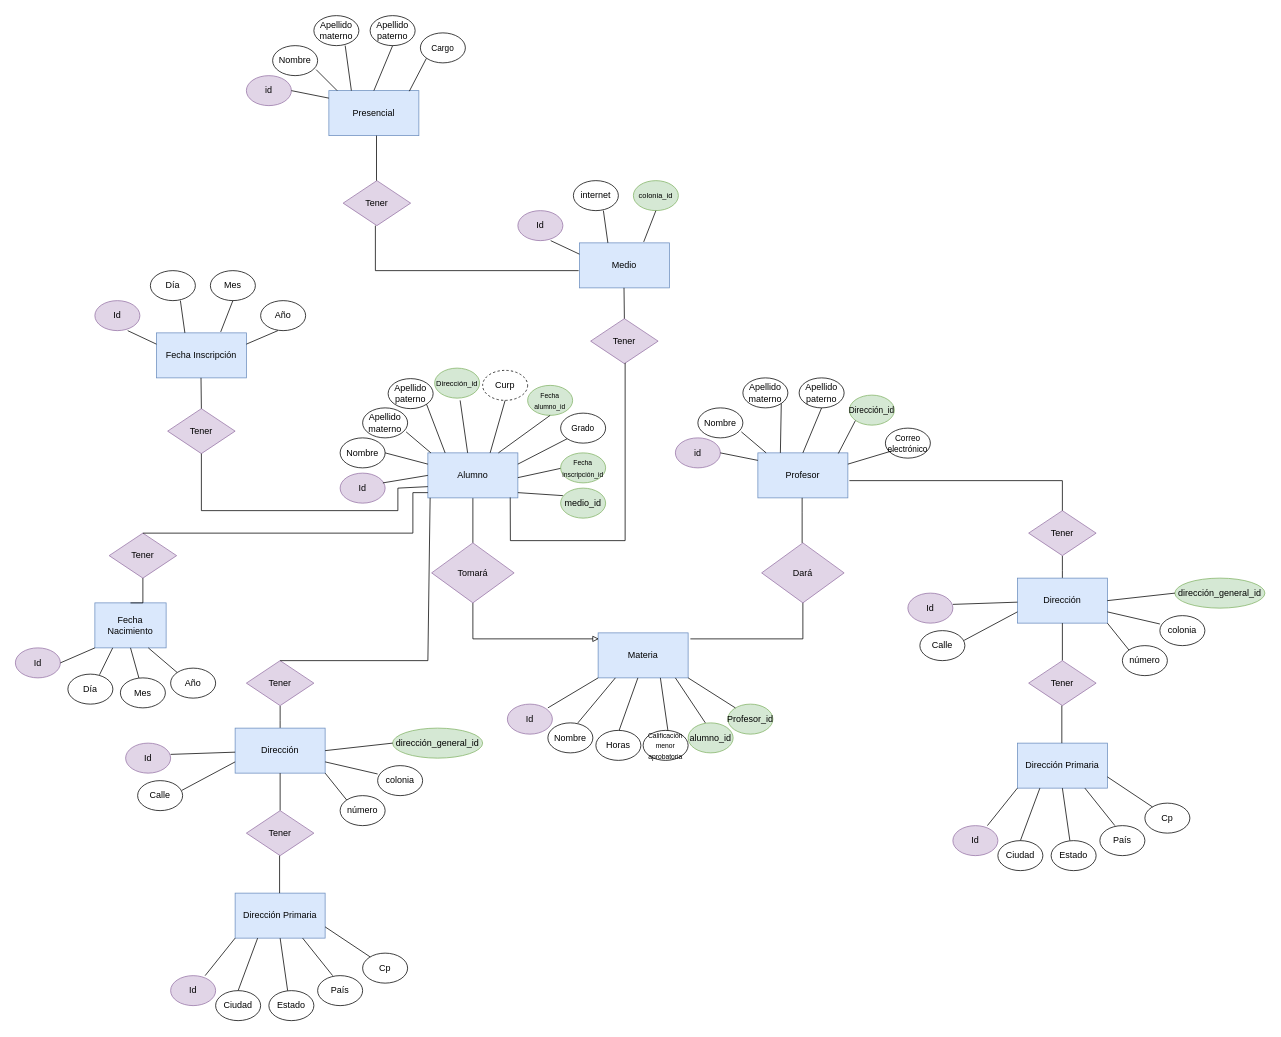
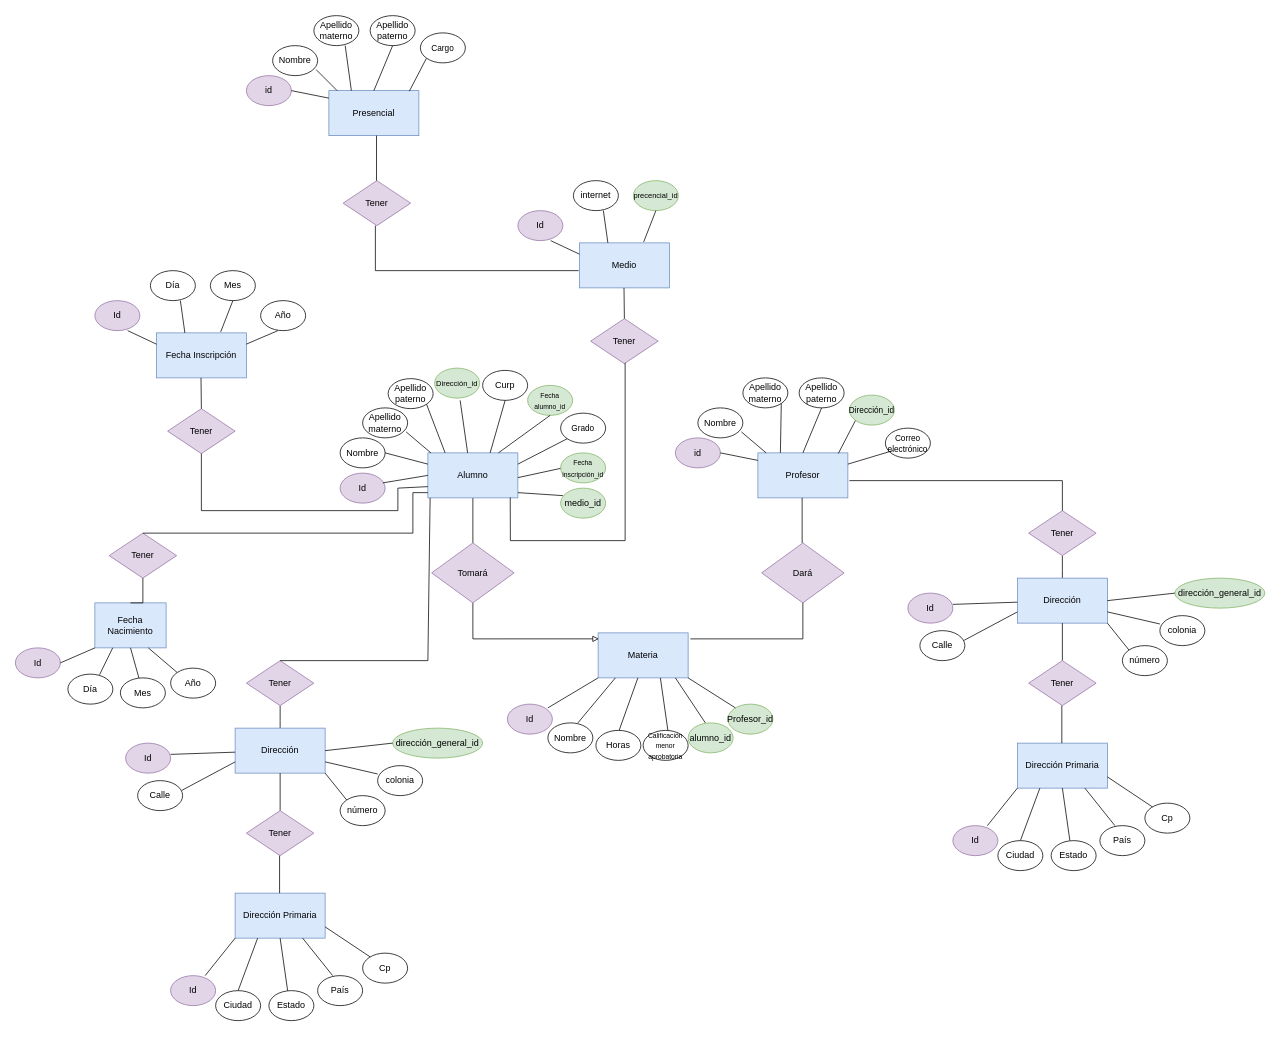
node "colonia_id": label "colonia_id" -> "precencial_id"
node "Curp": style dashed -> solid
